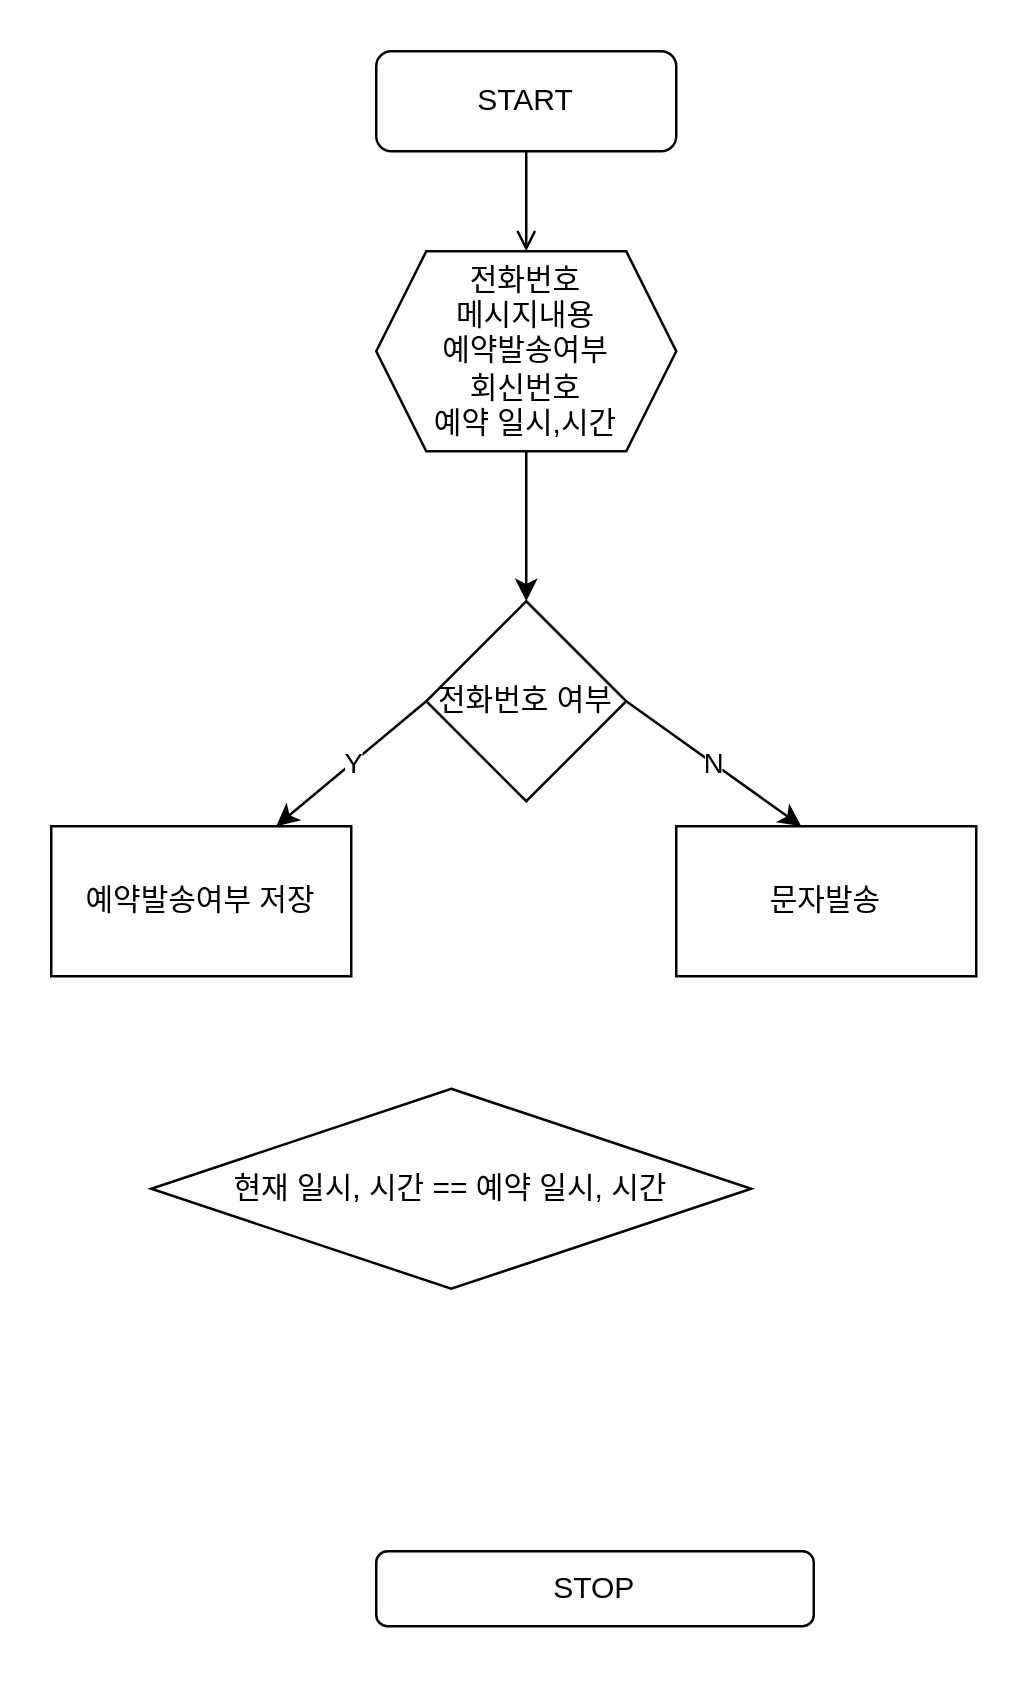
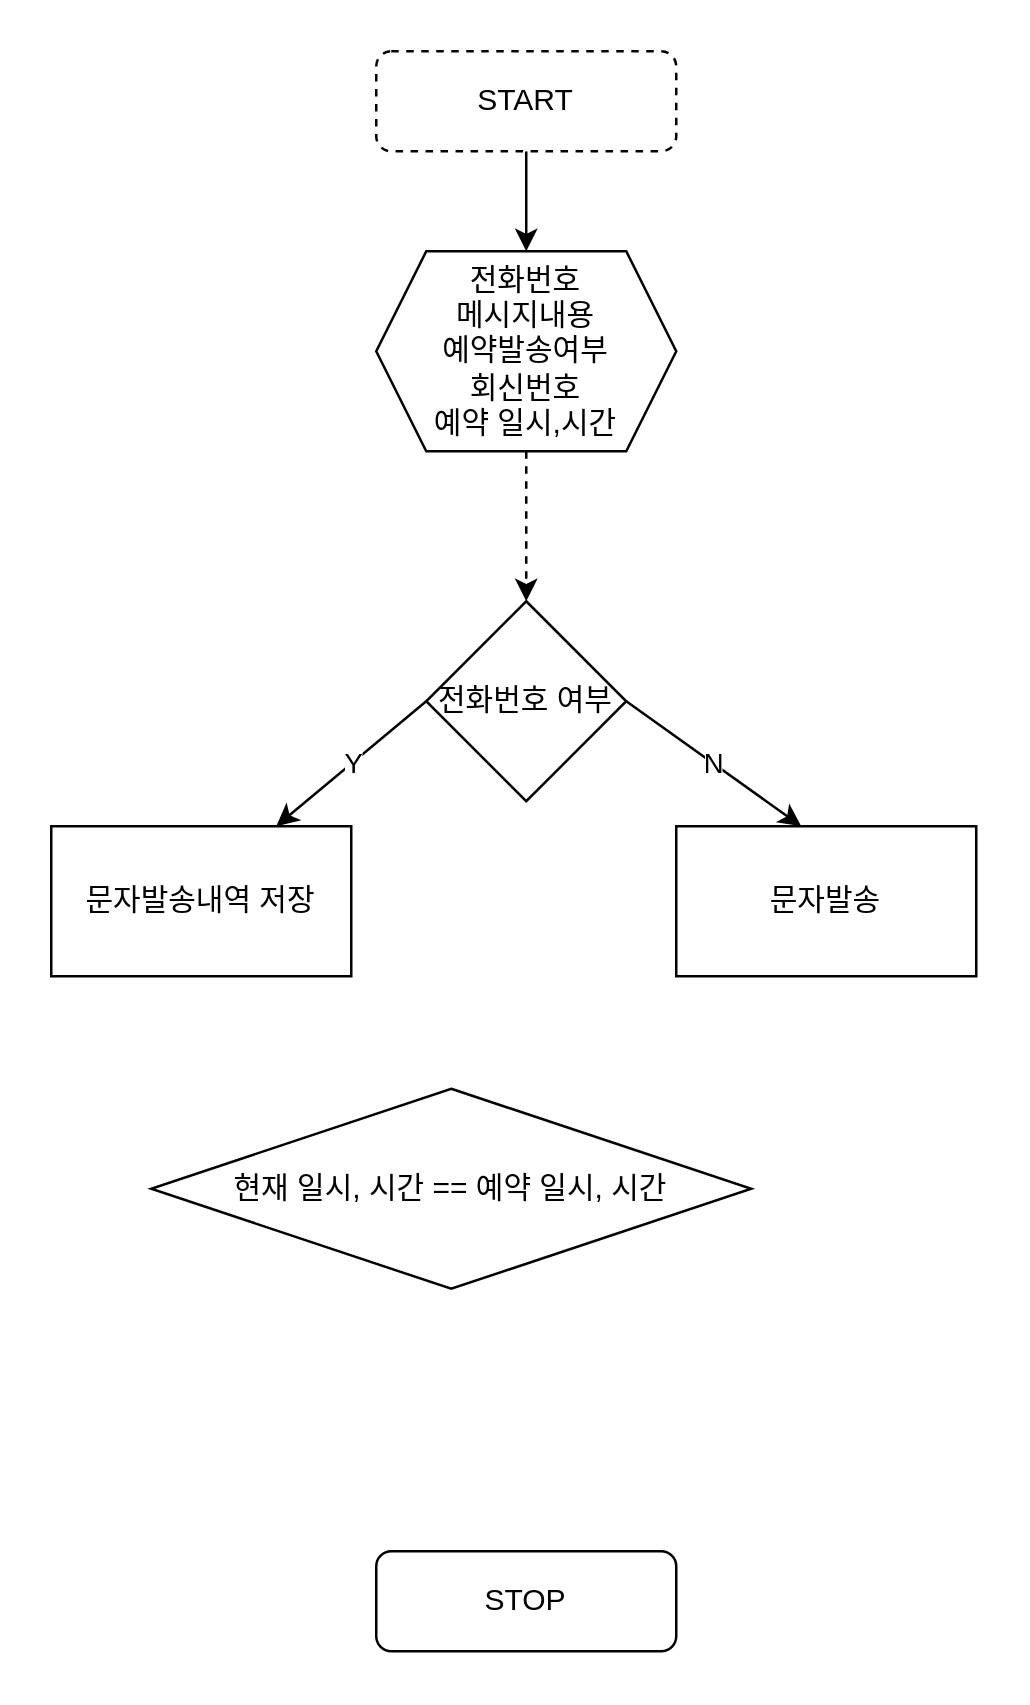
node "START": style solid -> dashed
edge "START" -> "전화번호 메시지내용 예약발송여부 회신번호 예약 일시,시간": arrowhead open -> classic
edge "전화번호 메시지내용 예약발송여부 회신번호 예약 일시,시간" -> "전화번호 여부": style solid -> dashed
node "예약발송여부 저장": label "예약발송여부 저장" -> "문자발송내역 저장"
node "STOP": size 438x75 -> 300x100
